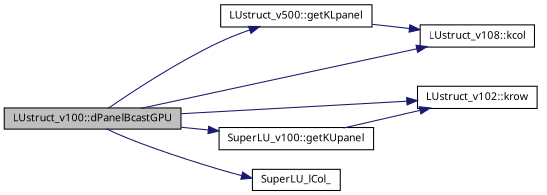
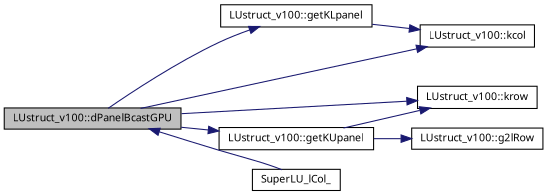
node "LUstruct_v500::getKLpanel": label "LUstruct_v500::getKLpanel" -> "LUstruct_v100::getKLpanel"
node "LUstruct_v108::kcol": label "LUstruct_v108::kcol" -> "LUstruct_v100::kcol"
node "LUstruct_v102::krow": label "LUstruct_v102::krow" -> "LUstruct_v100::krow"
node "SuperLU_v100::getKUpanel": label "SuperLU_v100::getKUpanel" -> "LUstruct_v100::getKUpanel"
node "LUstruct_v100::g2lRow": added
edge "LUstruct_v100::dPanelBcastGPU" -> "SuperLU_lCol_": reversed
